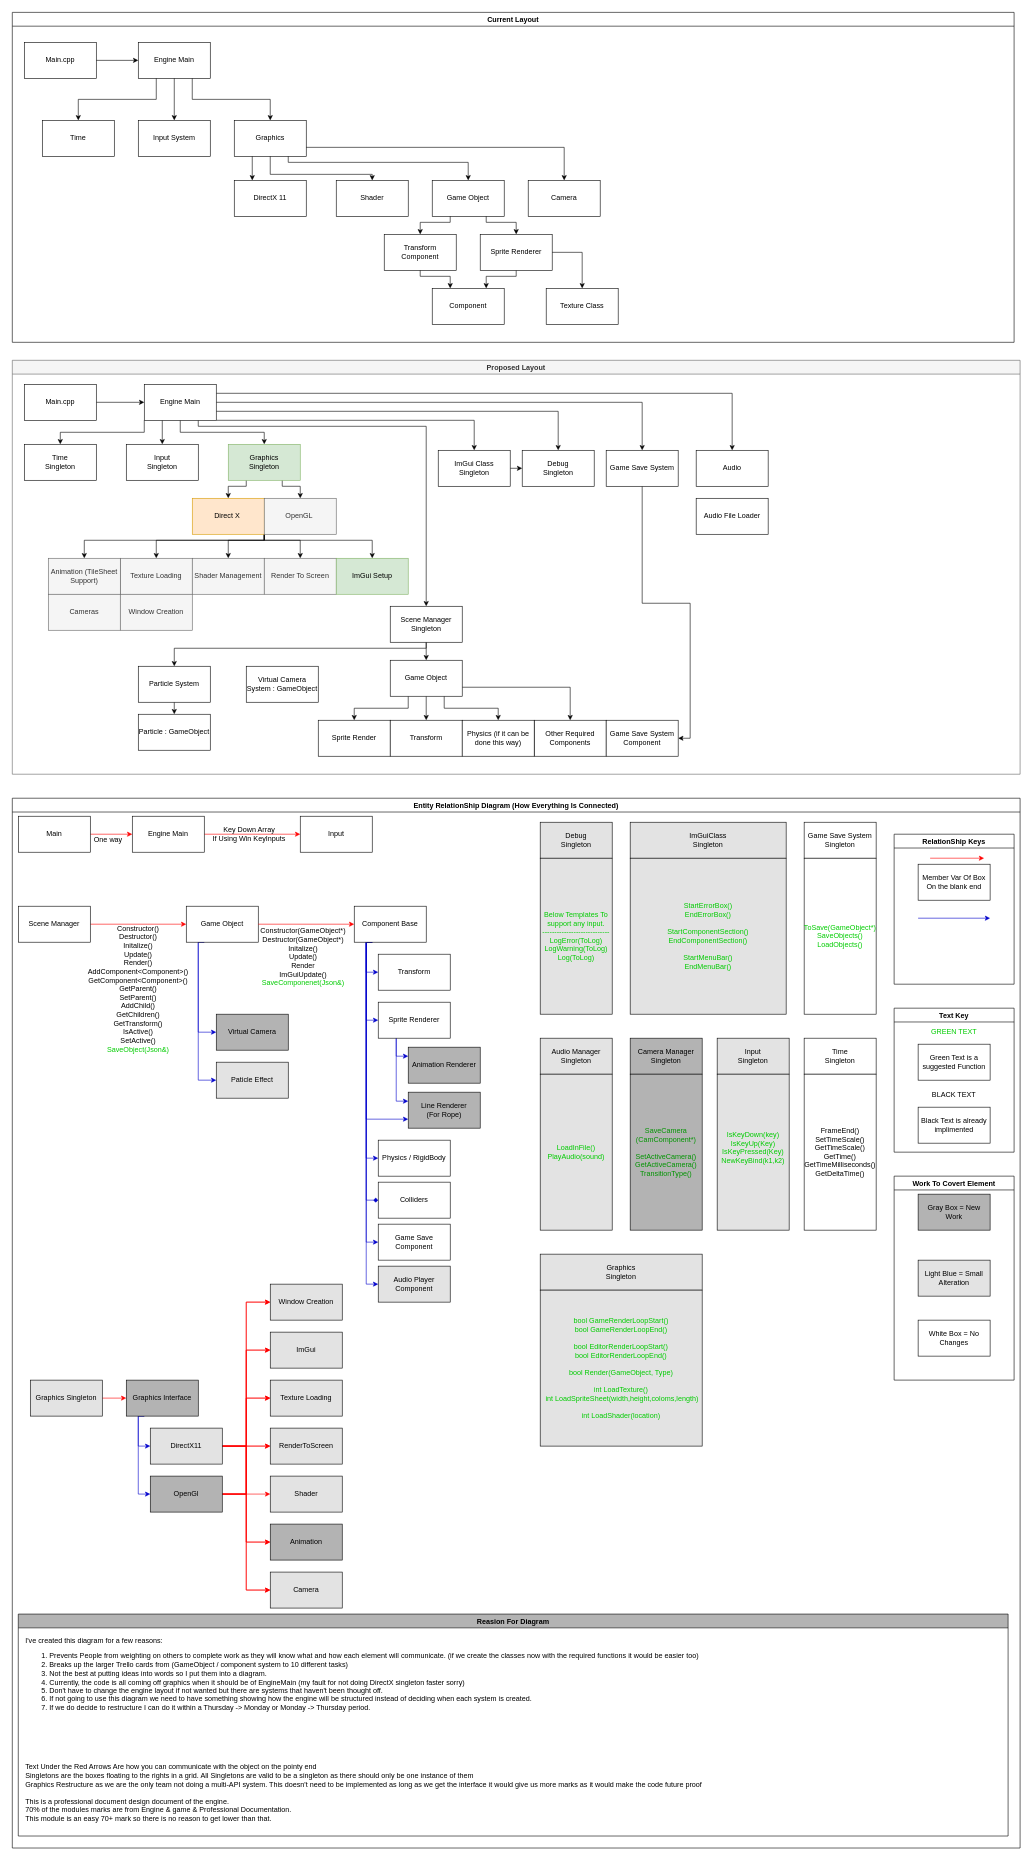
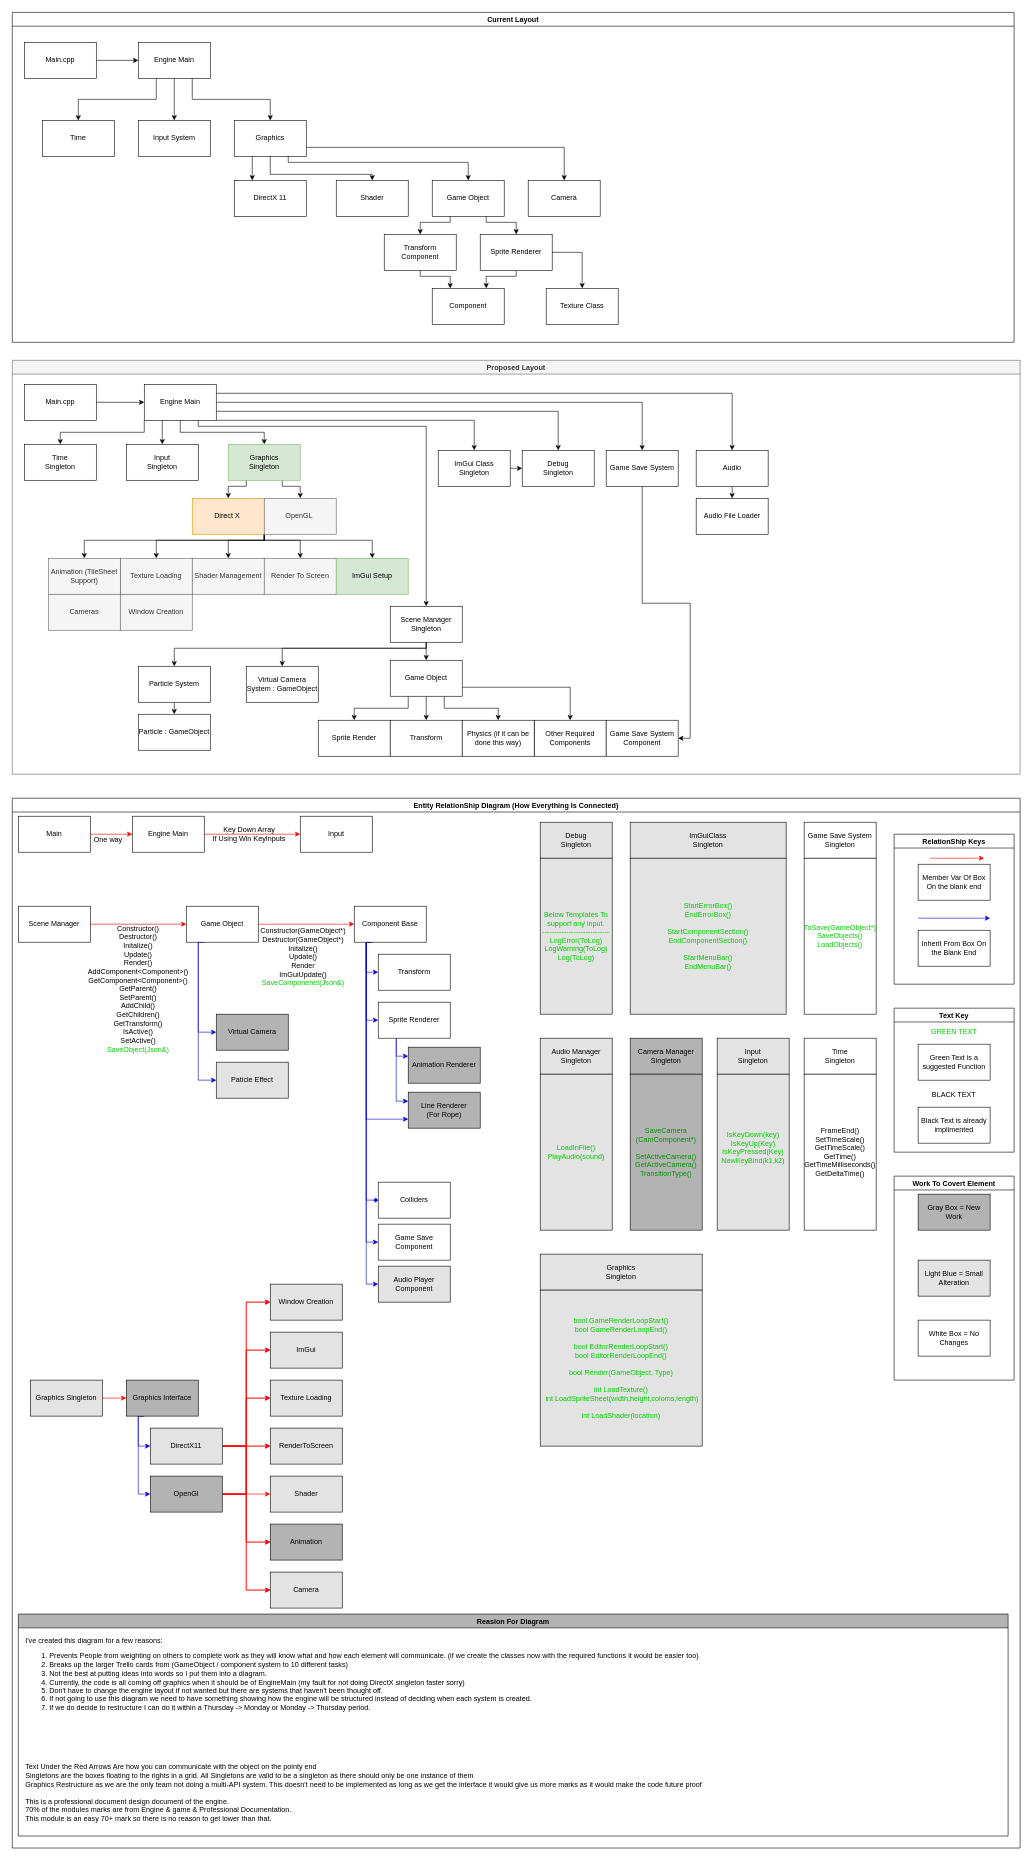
edge "Audio" -> "Audio File Loader": added
edge "Scene Manager Singleton" -> "Virtual Camera System : GameObject": added
node "Inherit From Box On the Blank End": added
edge "Component Base" -> "Physics / RigidBody": removed
node "Physics / RigidBody": removed
